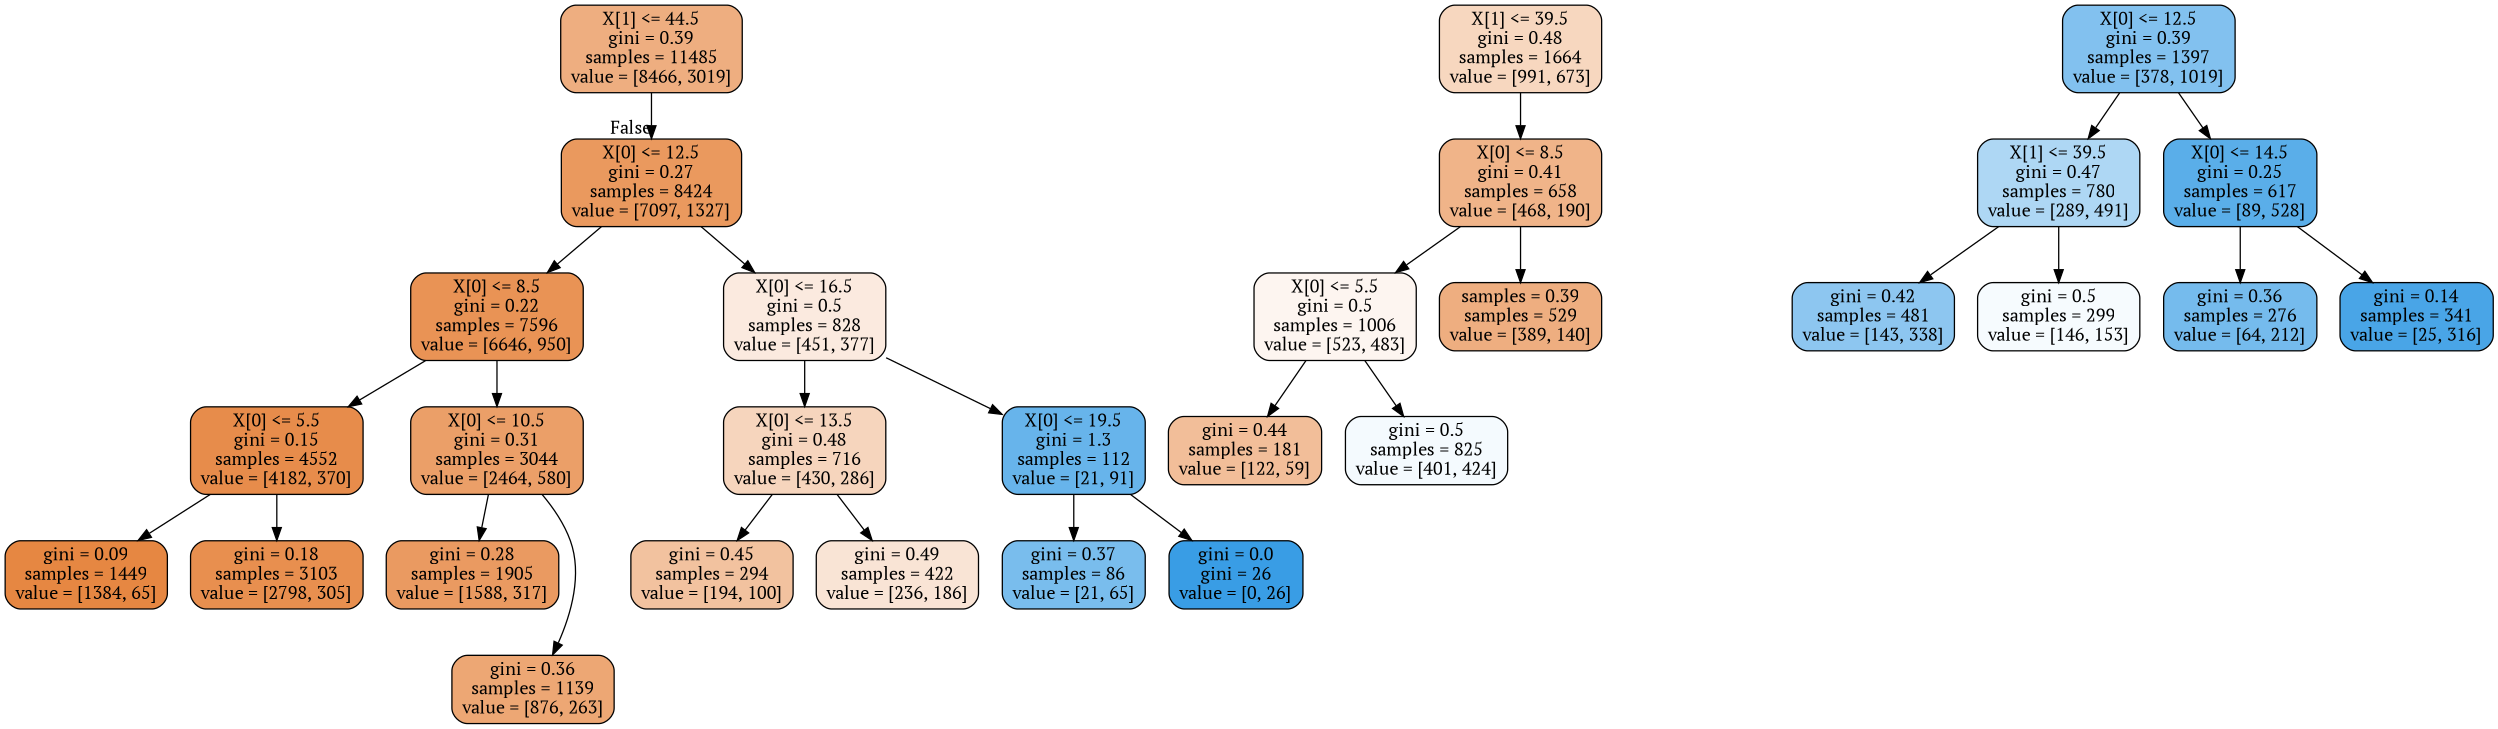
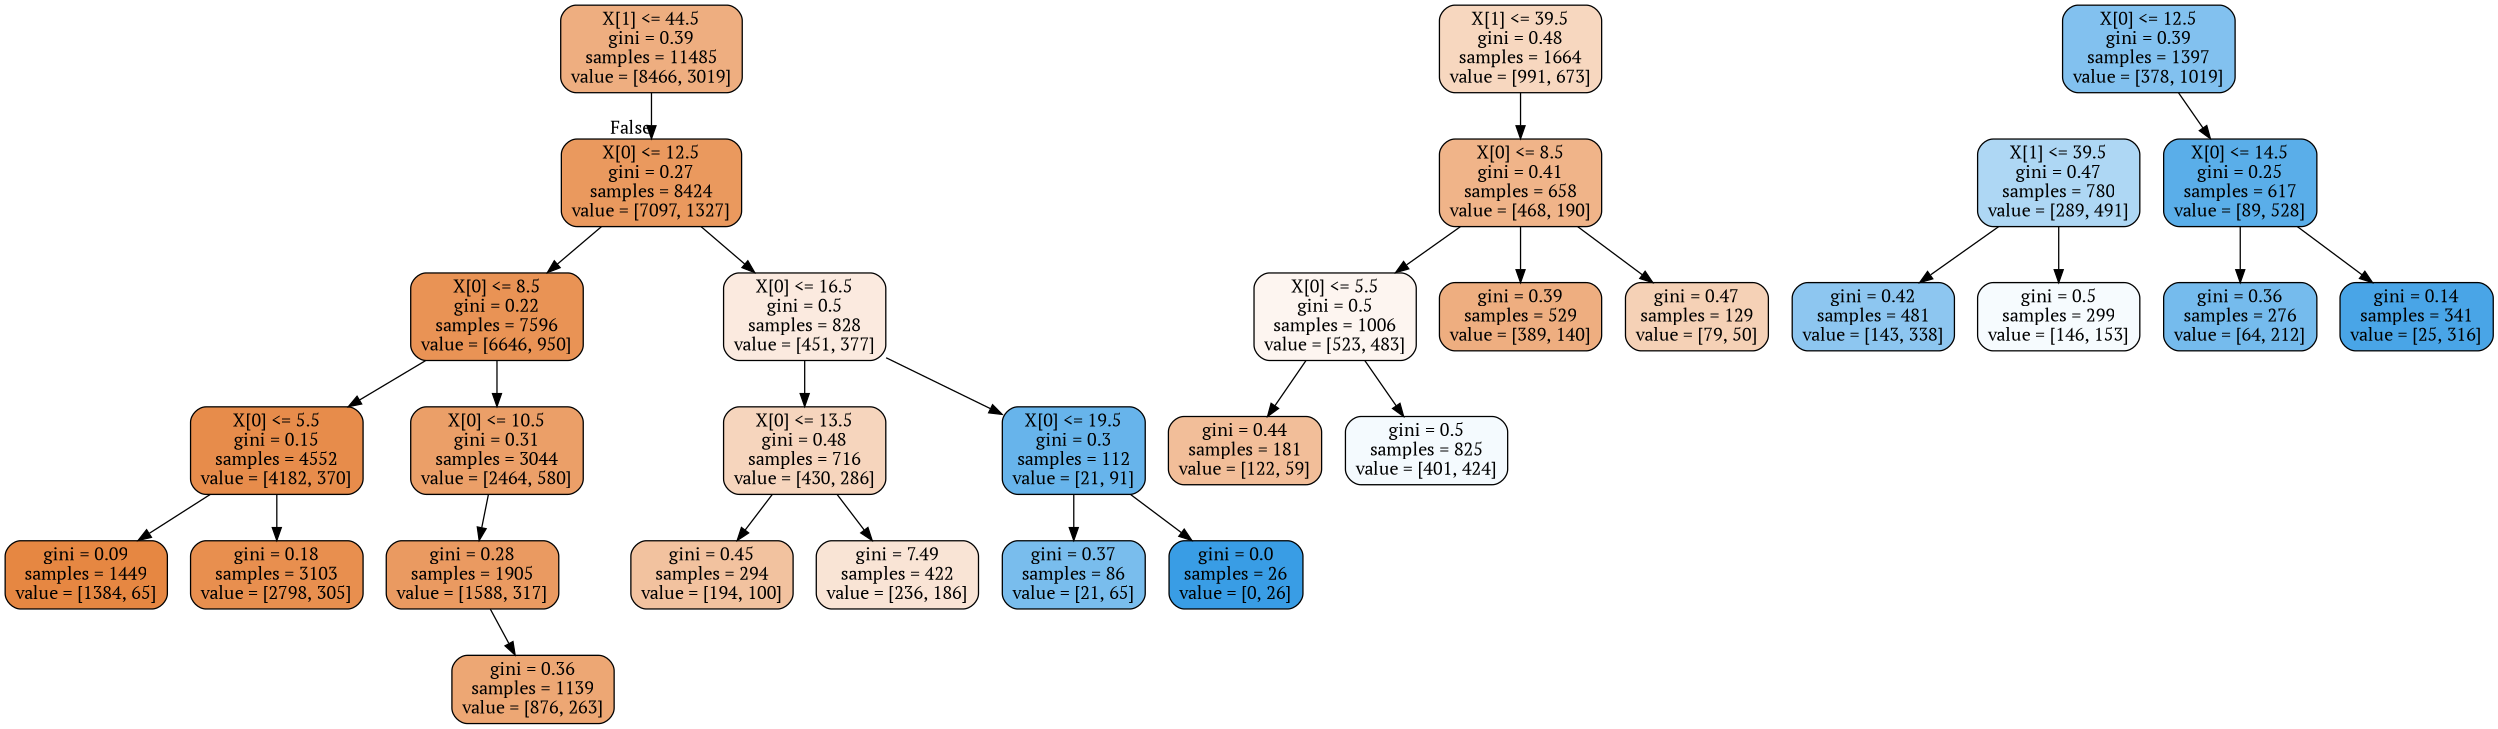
edge "X[0] <= 12.5 gini = 0.39 samples = 1397 value = [378, 1019]" -> "X[1] <= 39.5 gini = 0.47 samples = 780 value = [289, 491]": removed
node "samples = 0.39 samples = 529 value = [389, 140]": label "samples = 0.39 samples = 529 value = [389, 140]" -> "gini = 0.39 samples = 529 value = [389, 140]"
node "gini = 0.47 samples = 129 value = [79, 50]": added
node "X[0] <= 19.5 gini = 1.3 samples = 112 value = [21, 91]": label "X[0] <= 19.5 gini = 1.3 samples = 112 value = [21, 91]" -> "X[0] <= 19.5 gini = 0.3 samples = 112 value = [21, 91]"
edge "X[0] <= 10.5 gini = 0.31 samples = 3044 value = [2464, 580]" -> "gini = 0.36 samples = 1139 value = [876, 263]": now "gini = 0.28 samples = 1905 value = [1588, 317]" -> "gini = 0.36 samples = 1139 value = [876, 263]"
node "gini = 0.49 samples = 422 value = [236, 186]": label "gini = 0.49 samples = 422 value = [236, 186]" -> "gini = 7.49 samples = 422 value = [236, 186]"
node "gini = 0.0 gini = 26 value = [0, 26]": label "gini = 0.0 gini = 26 value = [0, 26]" -> "gini = 0.0 samples = 26 value = [0, 26]"
